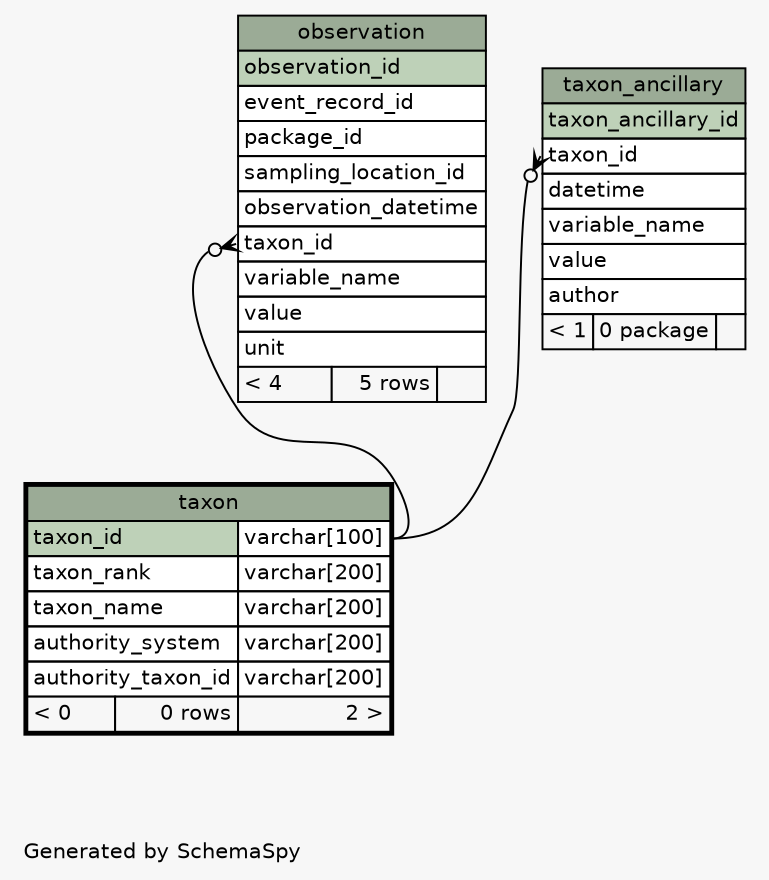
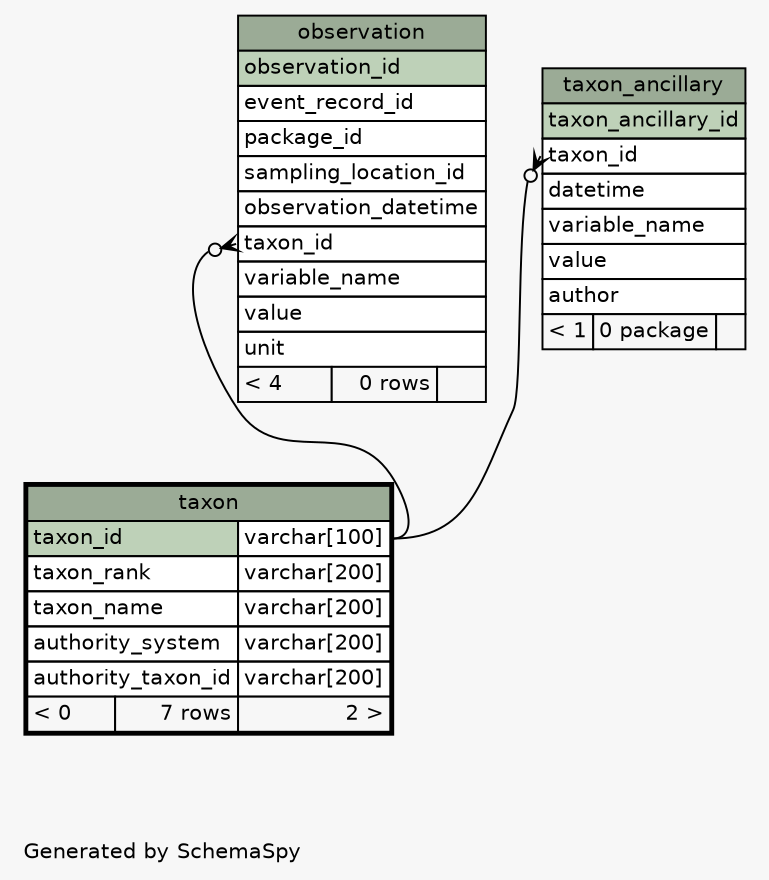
node "observation": text "5 rows" -> "0 rows"
node "taxon": text "0 rows" -> "7 rows"
